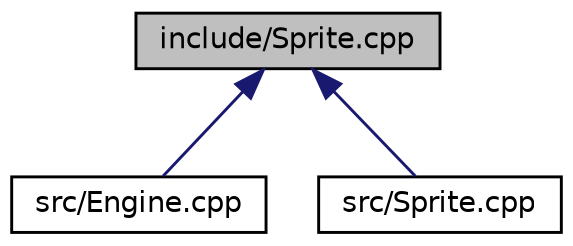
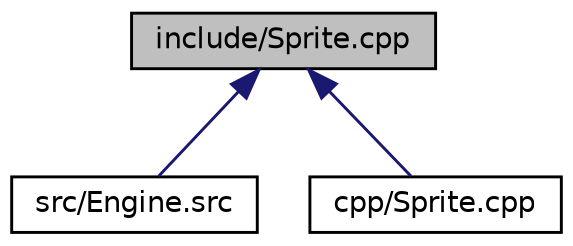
node "src/Engine.cpp": label "src/Engine.cpp" -> "src/Engine.src"
node "src/Sprite.cpp": label "src/Sprite.cpp" -> "cpp/Sprite.cpp"
